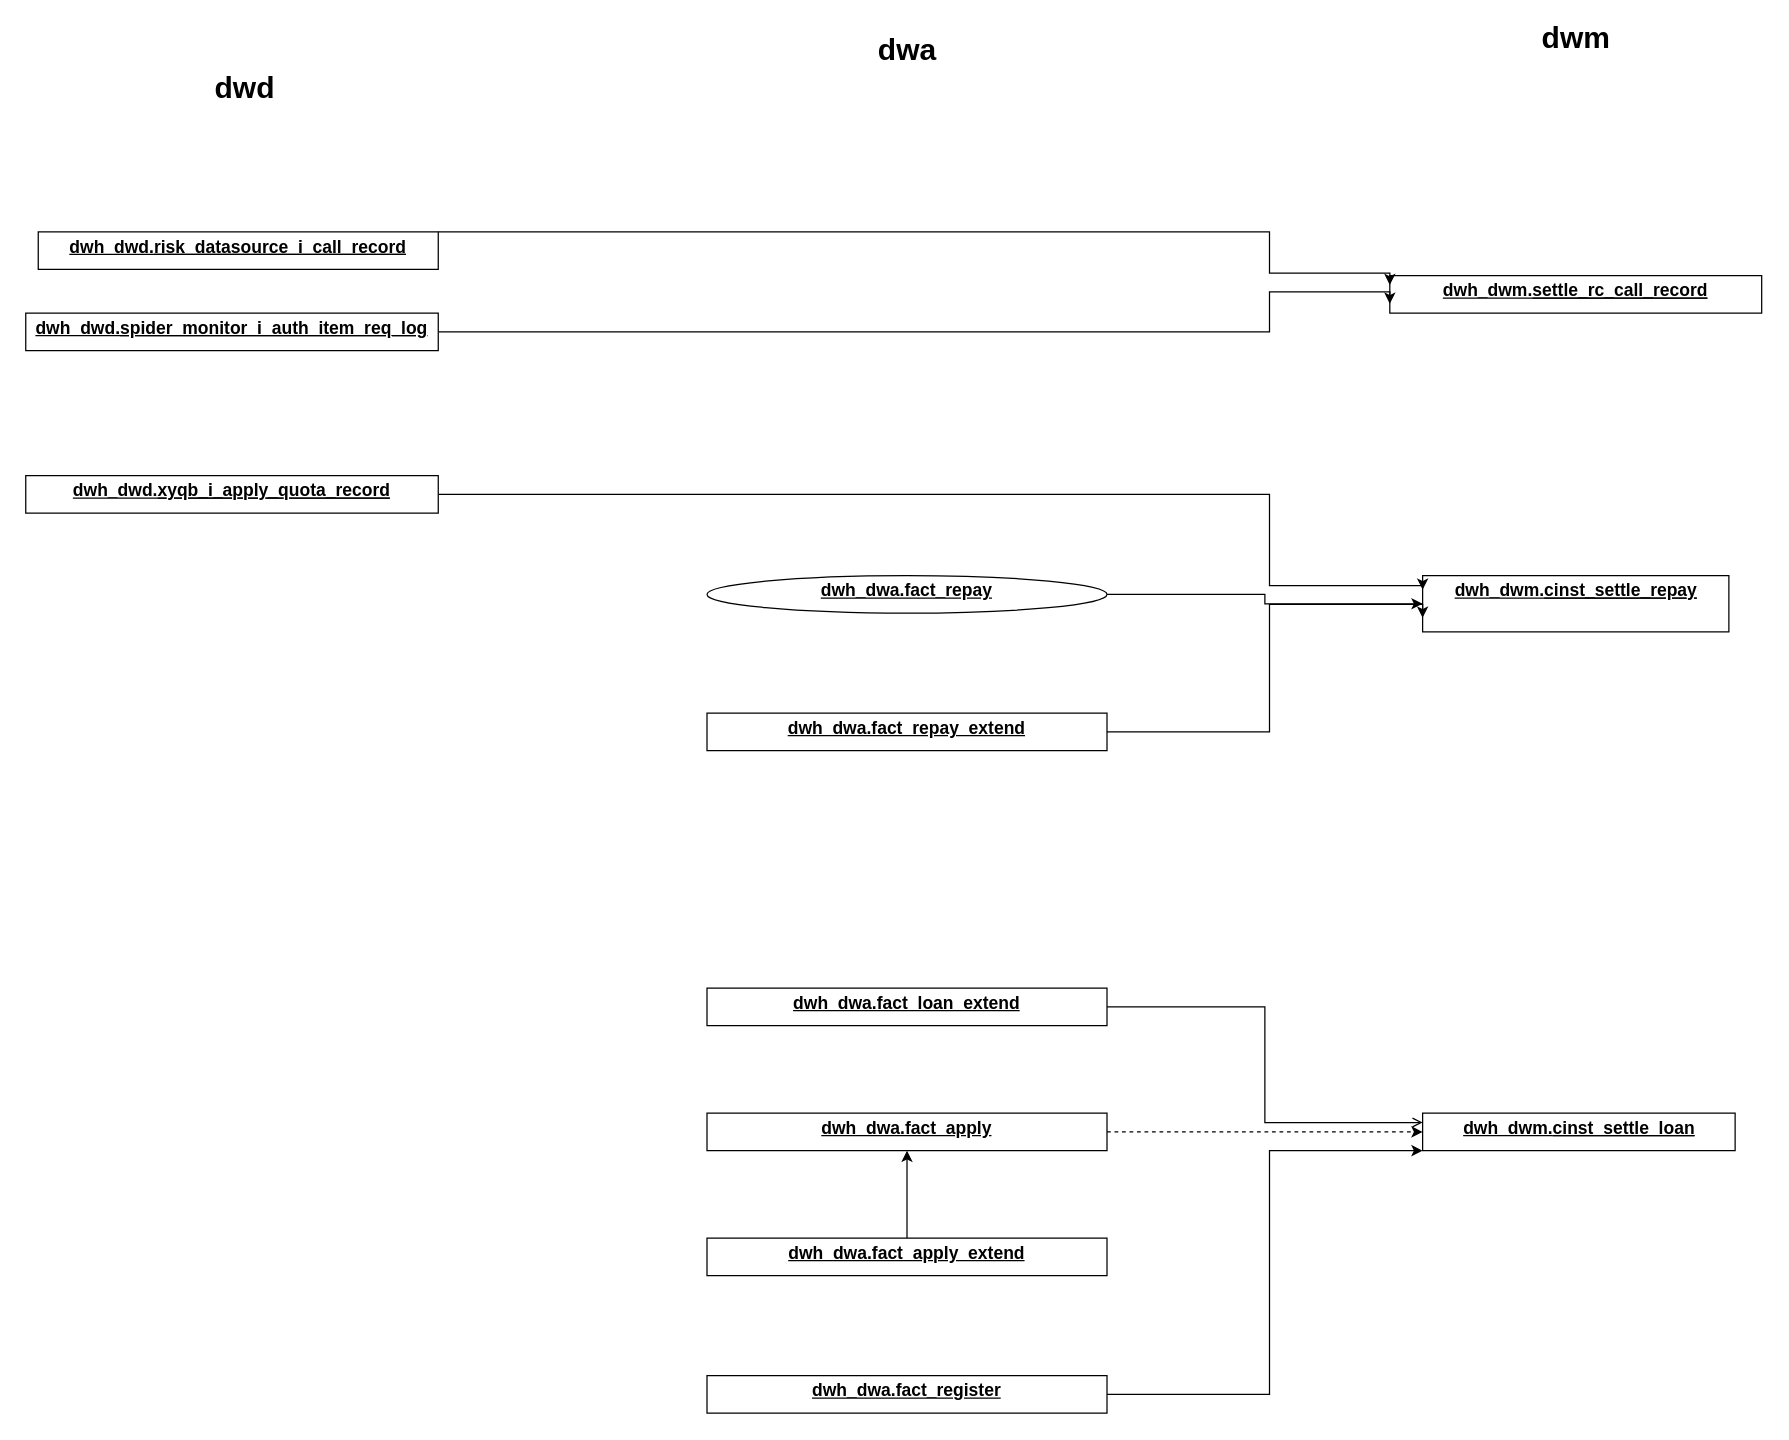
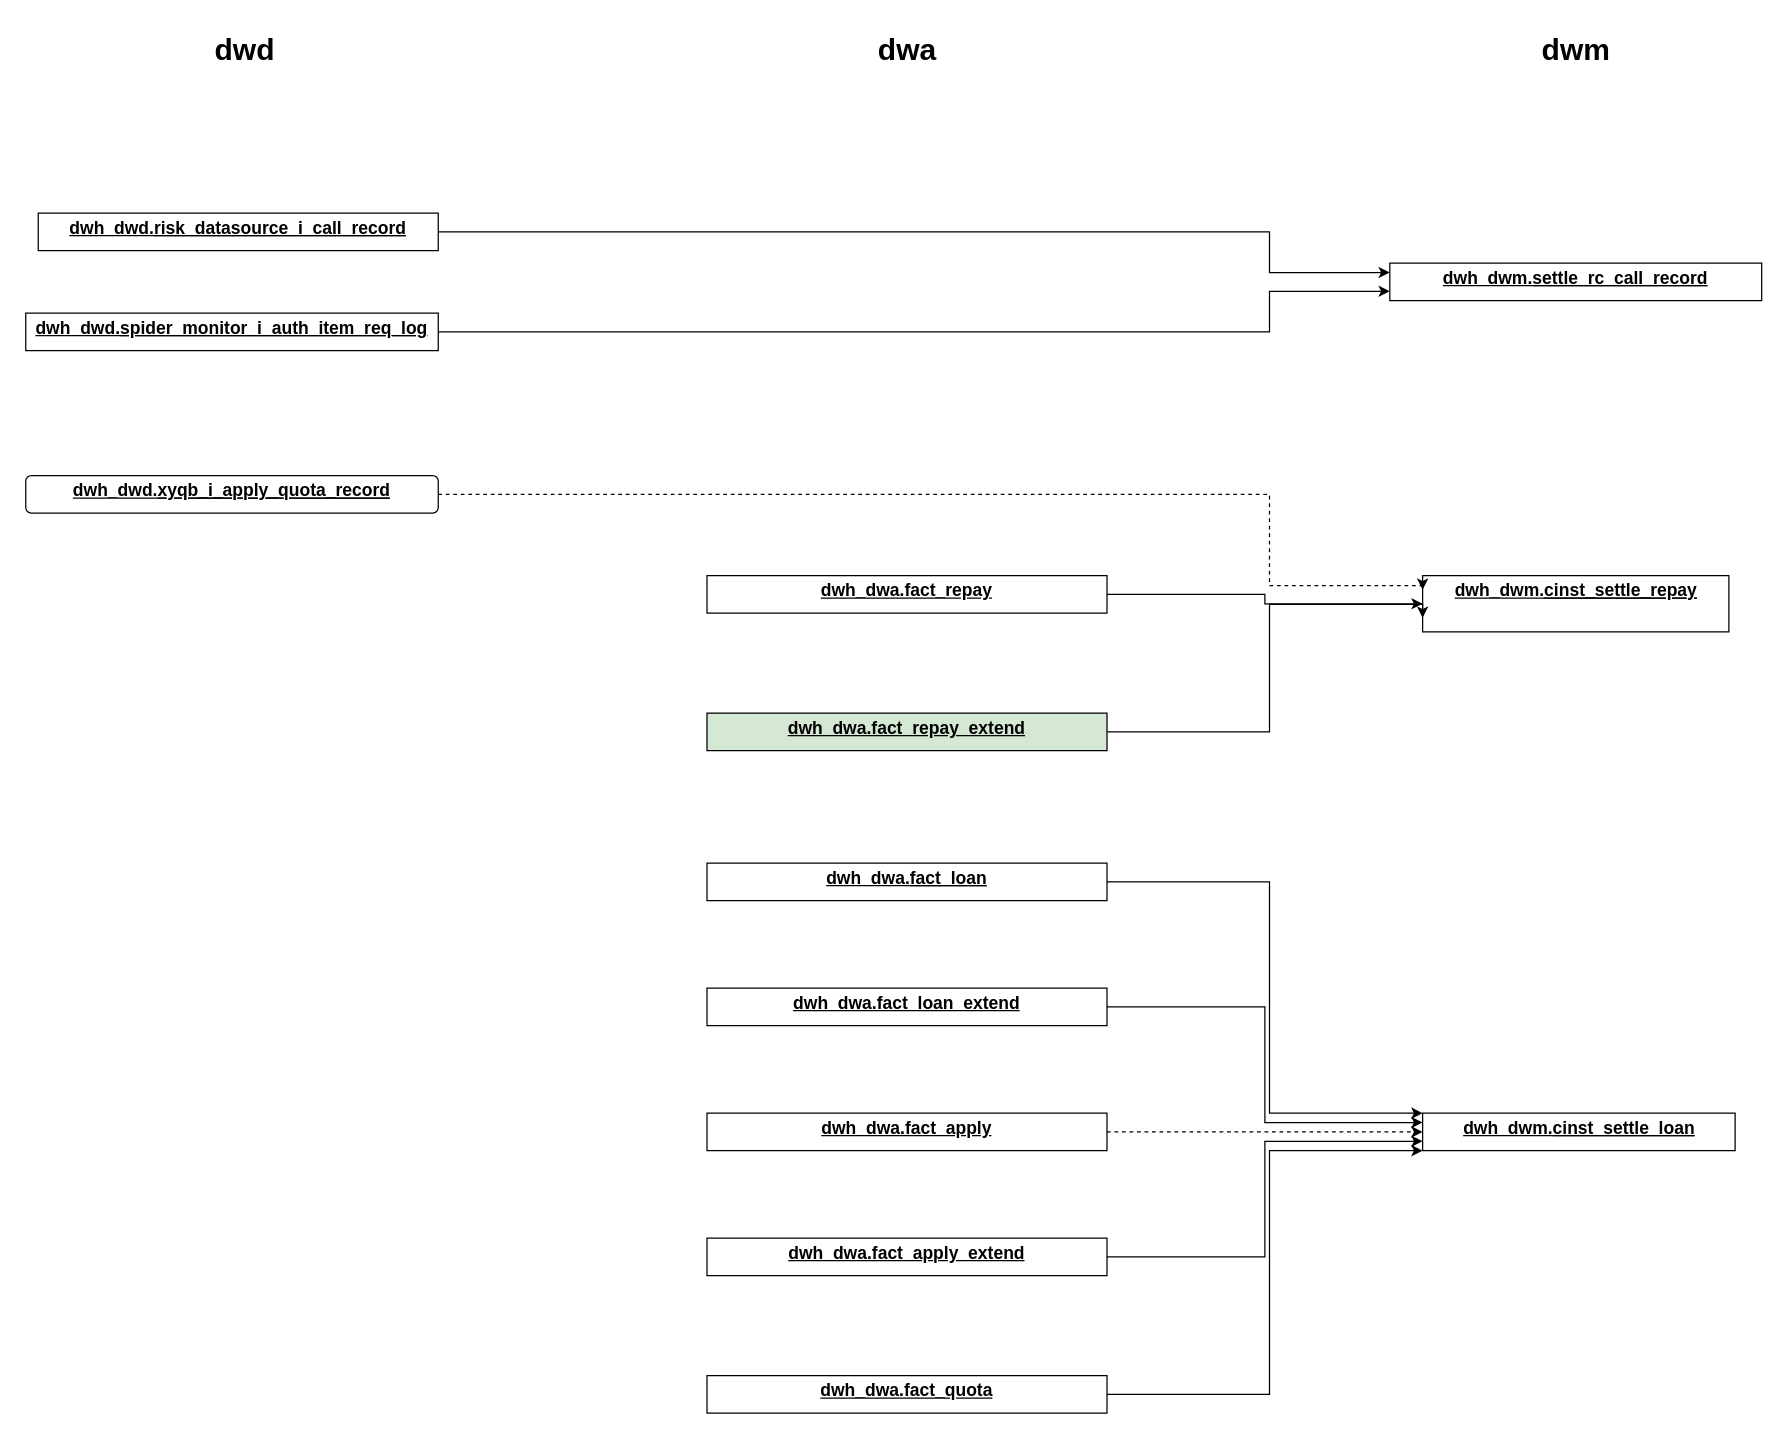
node "dwm": moved (1576, 38) -> (1576, 51)
node "dwd": moved (244, 88) -> (244, 51)
node "dwh_dwd.risk_datasource_i_call_record": moved (238, 251) -> (238, 232)
node "dwh_dwm.settle_rc_call_record": moved (1576, 294) -> (1576, 282)
node "dwh_dwd.xyqb_i_apply_quota_record": shape rectangle -> rounded rectangle
edge "dwh_dwd.xyqb_i_apply_quota_record" -> "dwh_dwm.cinst_settle_repay": style solid -> dashed
node "dwh_dwa.fact_repay": shape ellipse -> rectangle
node "dwh_dwa.fact_repay_extend": fillcolor #ffffff -> #d5e8d4
node "dwh_dwa.fact_loan": added
edge "dwh_dwa.fact_loan" -> "dwh_dwm.cinst_settle_loan": added
edge "dwh_dwa.fact_loan_extend" -> "dwh_dwm.cinst_settle_loan": arrowhead open -> classic
edge "dwh_dwa.fact_apply_extend" -> "dwh_dwa.fact_apply": now "dwh_dwa.fact_apply_extend" -> "dwh_dwm.cinst_settle_loan"
node "dwh_dwa.fact_register": label "dwh_dwa.fact_register" -> "dwh_dwa.fact_quota"
